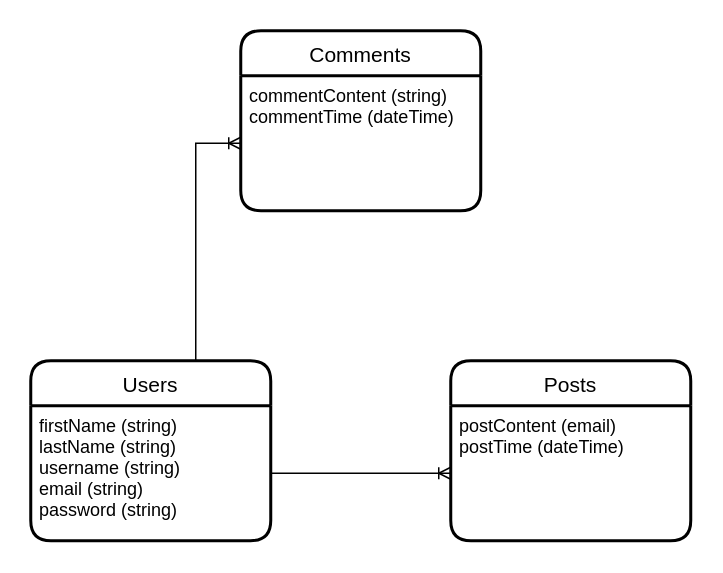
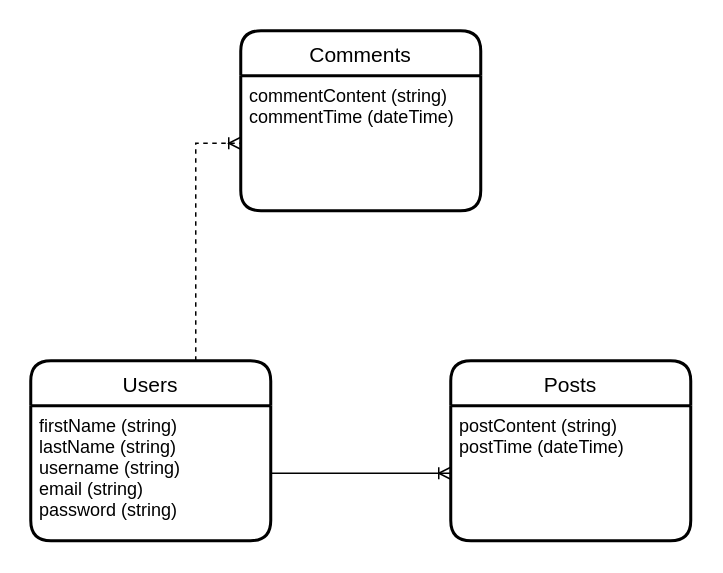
edge "Users" -> "commentContent (string) commentTime (dateTime)": style solid -> dashed
node "postContent (email) postTime (dateTime)": label "postContent (email) postTime (dateTime)" -> "postContent (string) postTime (dateTime)"
